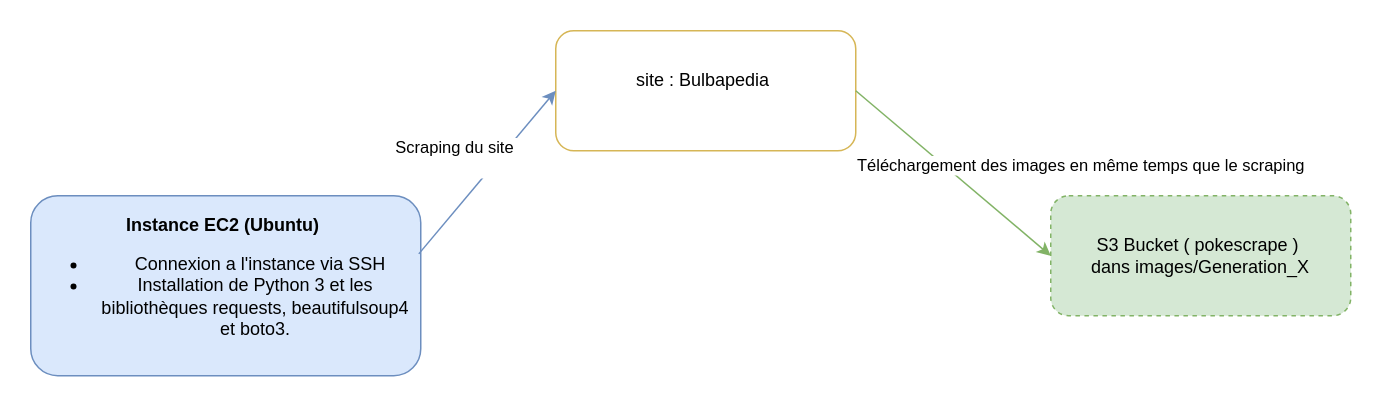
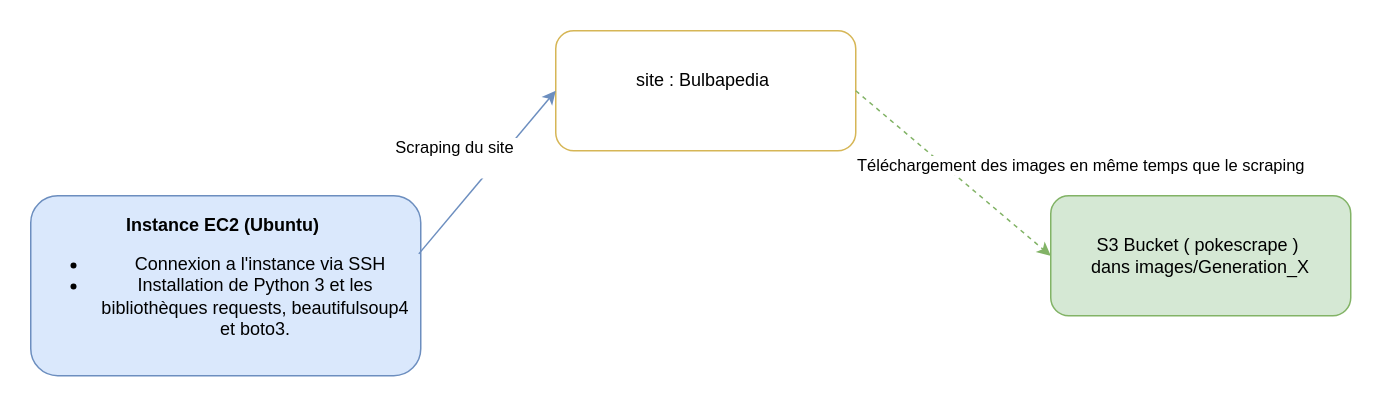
edge "site : Bulbapedia" -> "S3 Bucket ( pokescrape ) dans images/Generation_X": style solid -> dashed
node "S3 Bucket ( pokescrape ) dans images/Generation_X": style dashed -> solid
